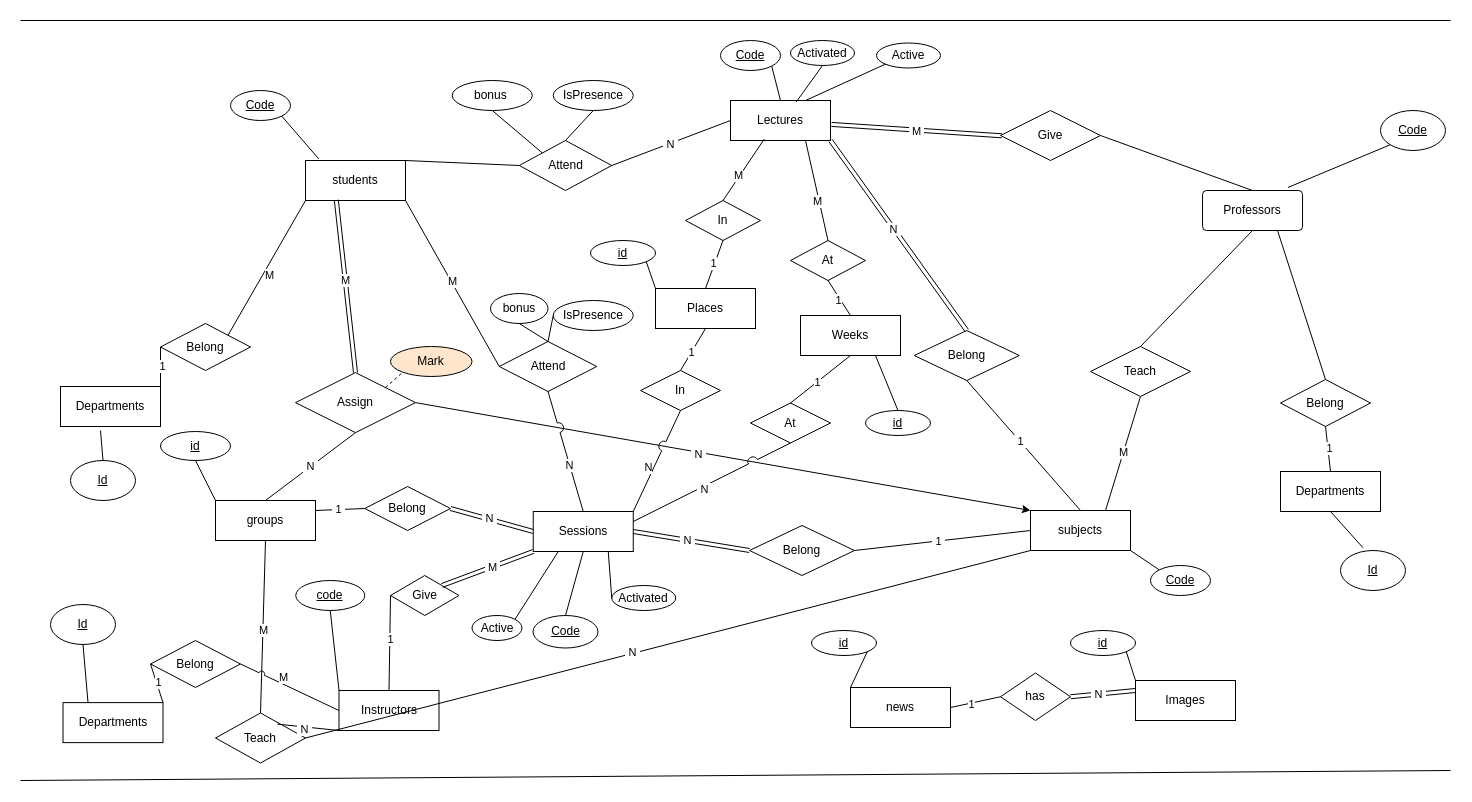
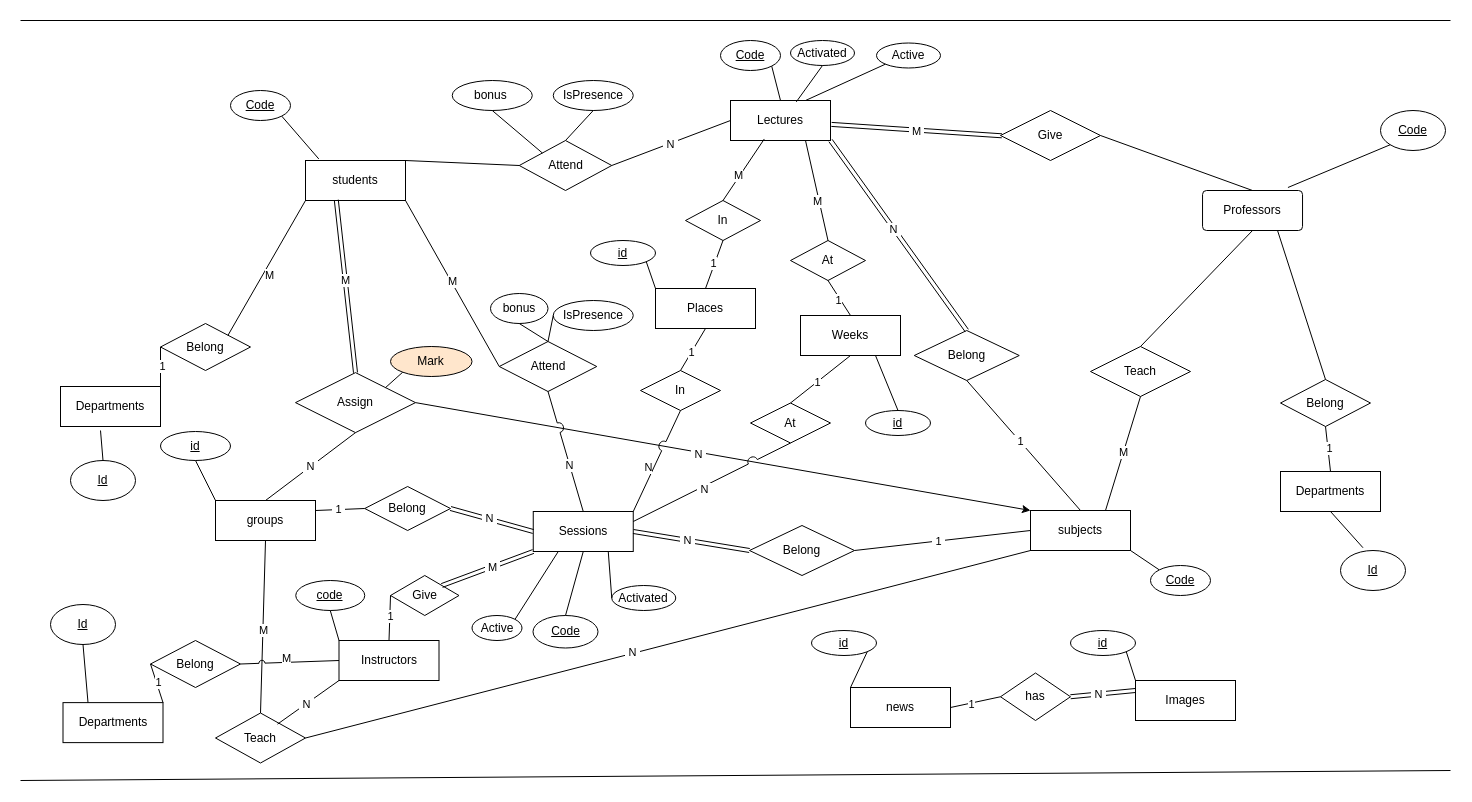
edge "Mark" -- "Assign": style dashed -> solid
node "Instructors": moved (389, 711) -> (389, 661)
